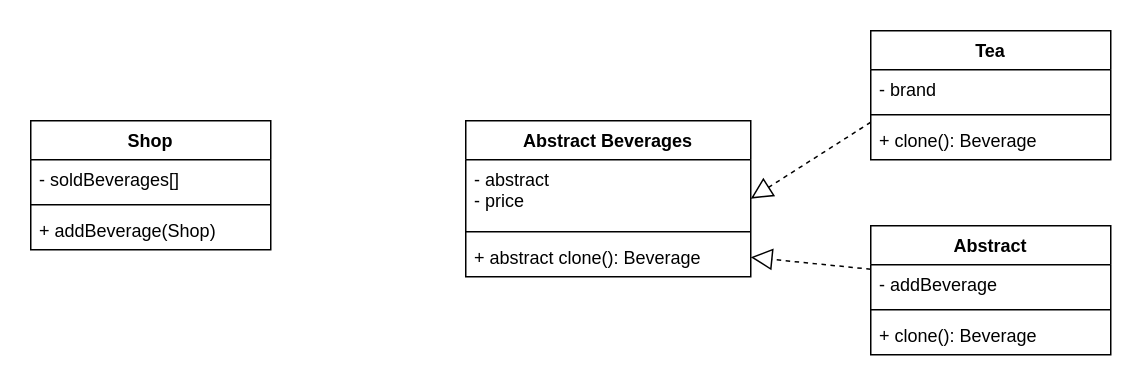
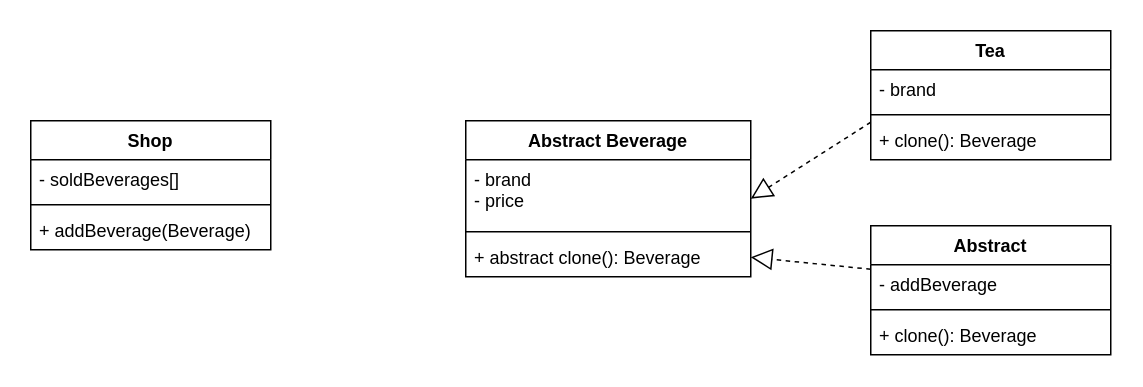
node "Abstract Beverages": label "Abstract Beverages" -> "Abstract Beverage"
node "- abstract - price": label "- abstract - price" -> "- brand - price"
node "+ addBeverage(Shop)": label "+ addBeverage(Shop)" -> "+ addBeverage(Beverage)"
